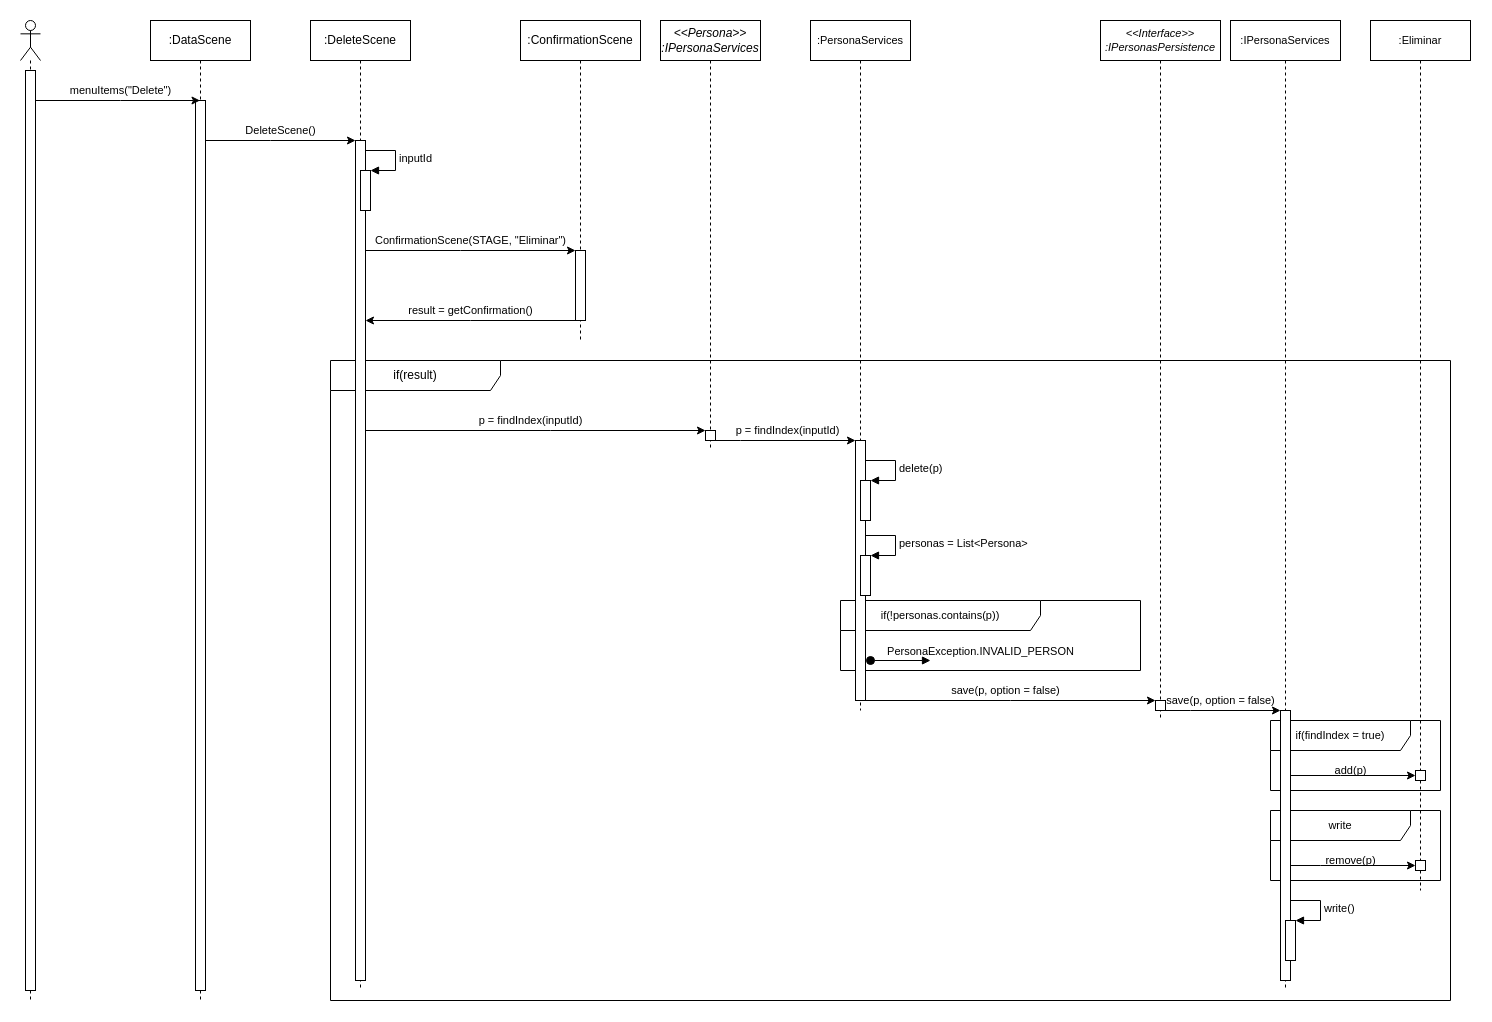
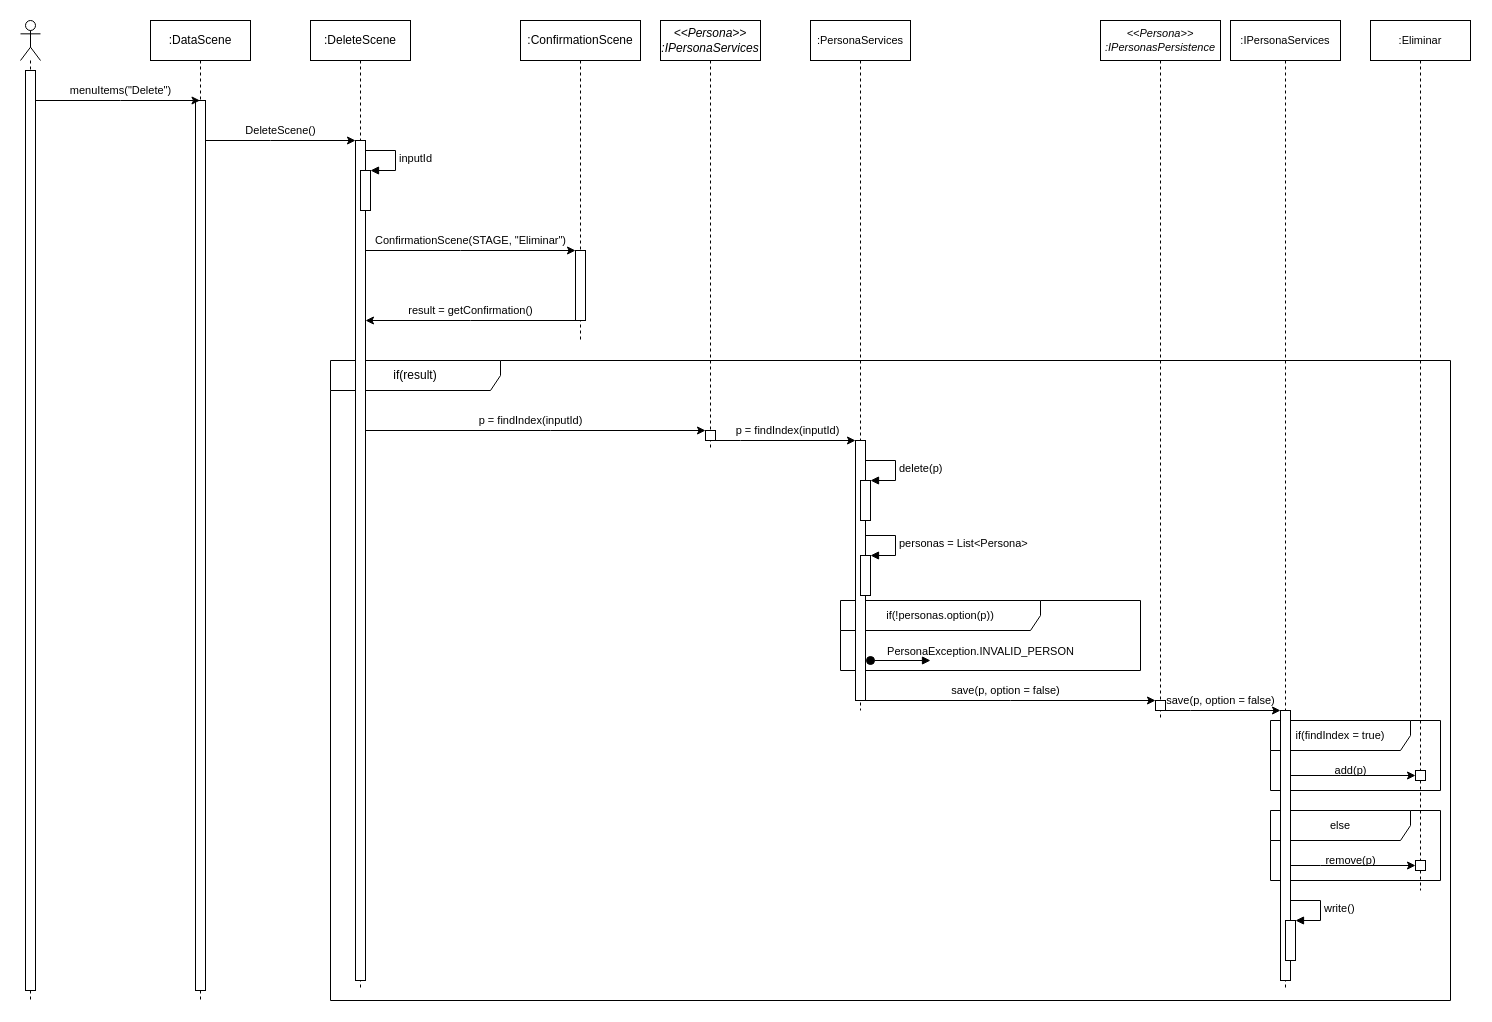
node "<<Interface>> :IPersonasPersistence": label "<<Interface>> :IPersonasPersistence" -> "<<Persona>> :IPersonasPersistence"
node "if(!personas.contains(p))": label "if(!personas.contains(p))" -> "if(!personas.option(p))"
node "write": label "write" -> "else"
